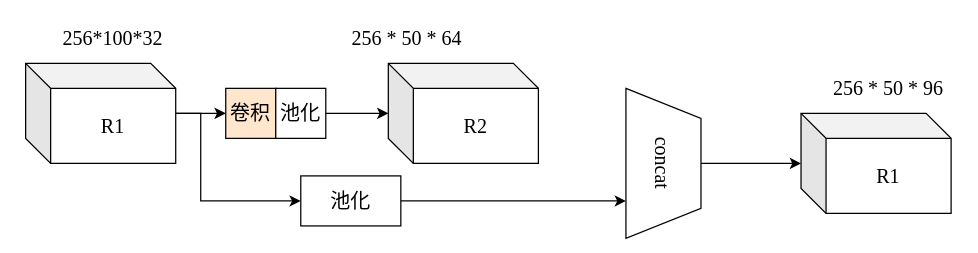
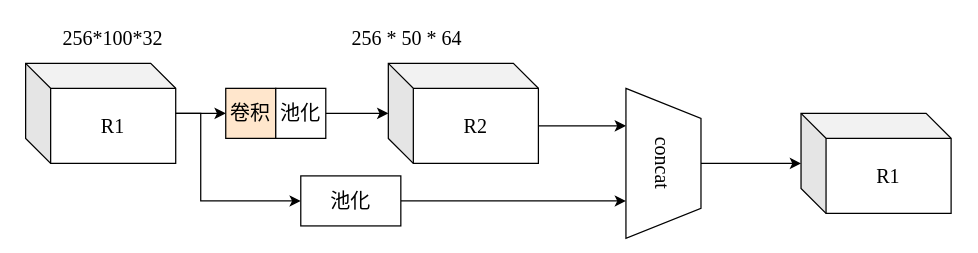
node "256 * 50 * 96": removed
edge "R2" -> "concat": added
